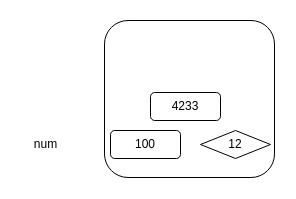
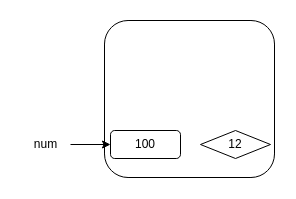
node "4233": removed
edge "num" -> "100": added
